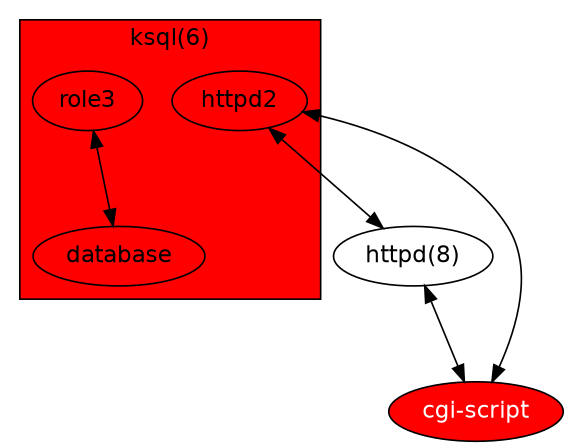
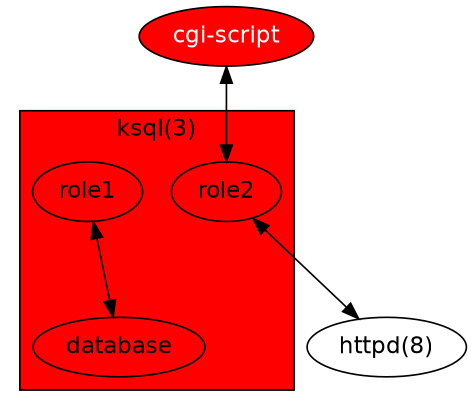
cluster "ksql(6)": label "ksql(6)" -> "ksql(3)"
node "role3": label "role3" -> "role1"
node "httpd2": label "httpd2" -> "role2"
edge "httpd(8)" -- "cgi-script": removed
